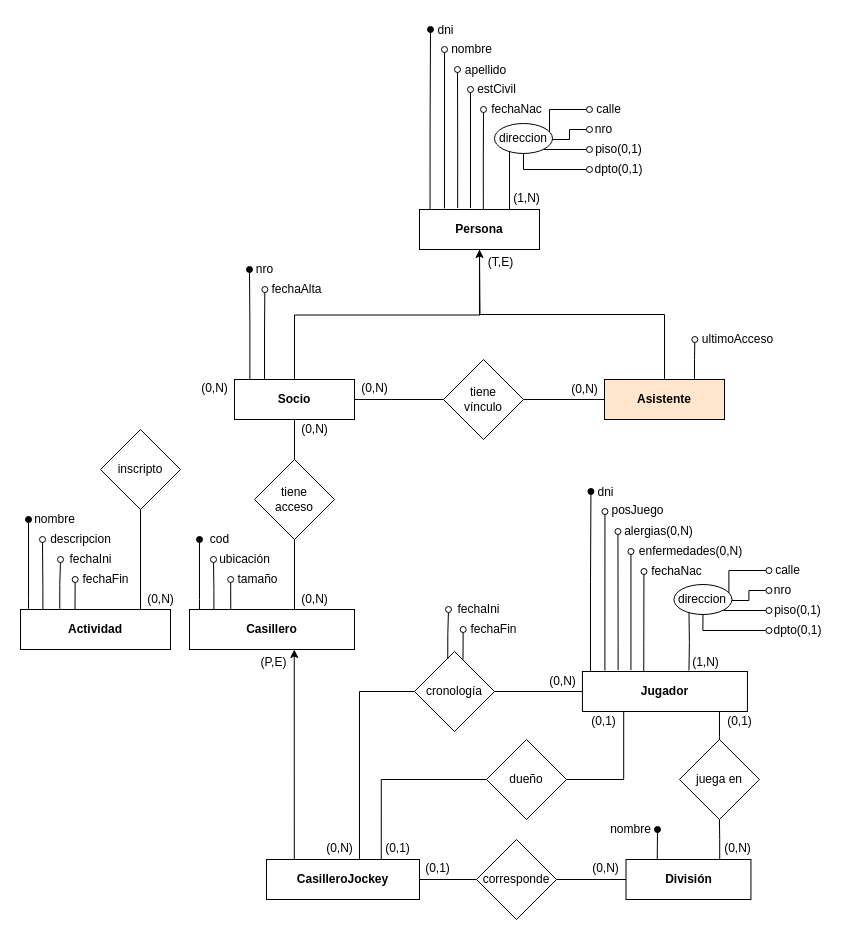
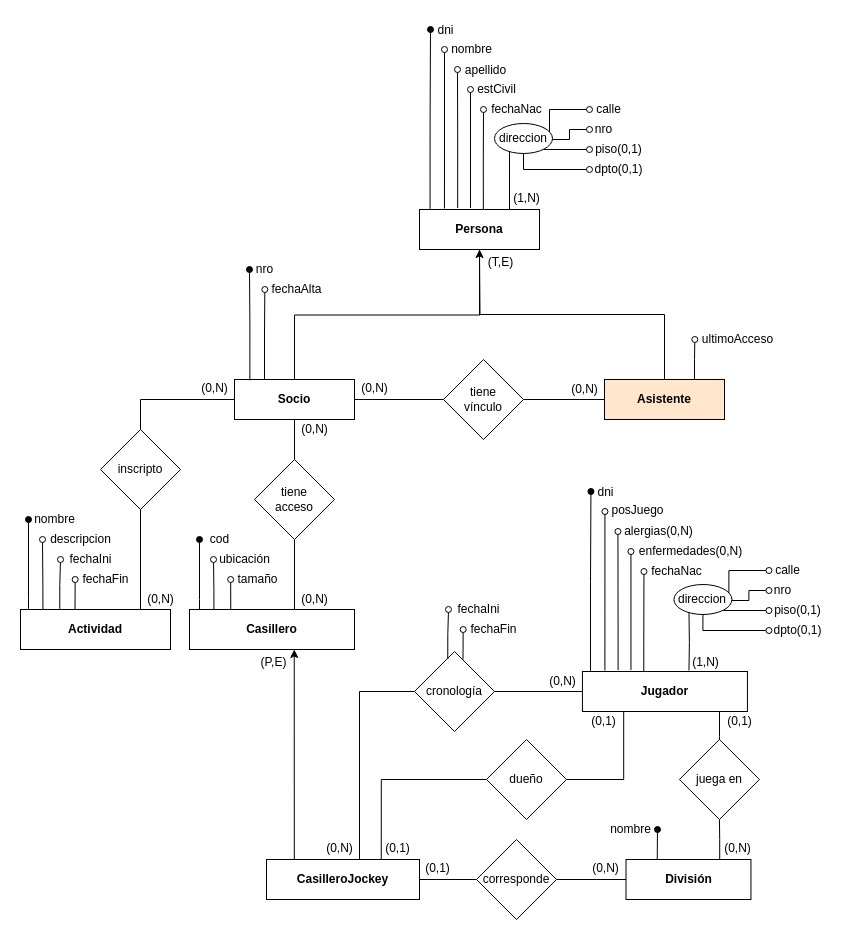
edge "Socio" -- "inscripto": added
